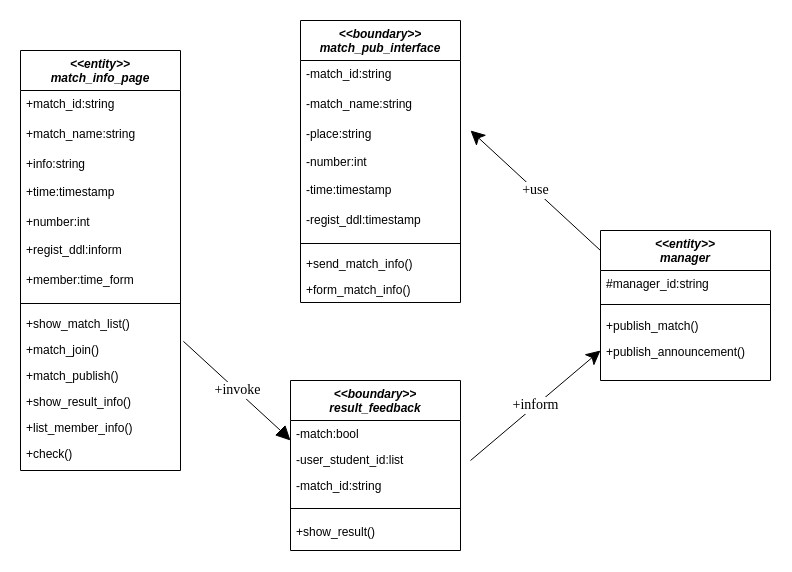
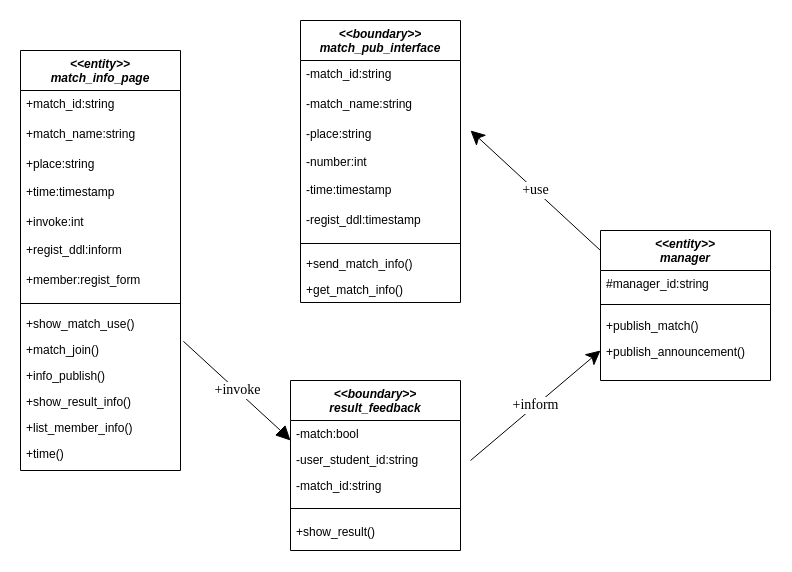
node "+info:string": label "+info:string" -> "+place:string"
node "+number:int": label "+number:int" -> "+invoke:int"
node "+member:time_form": label "+member:time_form" -> "+member:regist_form"
node "+form_match_info()": label "+form_match_info()" -> "+get_match_info()"
node "+show_match_list()": label "+show_match_list()" -> "+show_match_use()"
node "+match_publish()": label "+match_publish()" -> "+info_publish()"
node "+check()": label "+check()" -> "+time()"
node "-user_student_id:list": label "-user_student_id:list" -> "-user_student_id:string"
